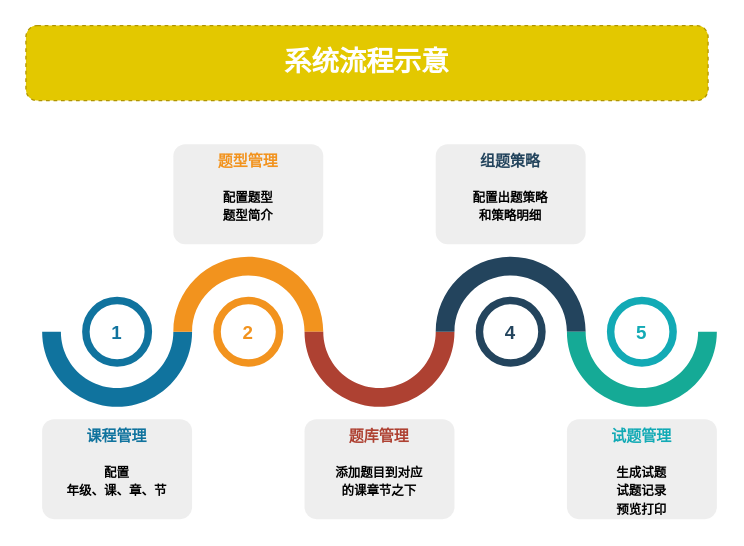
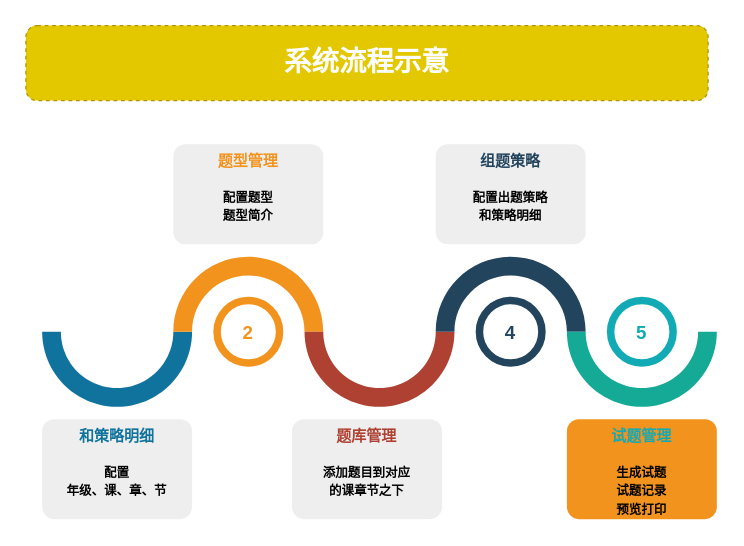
node "1": removed
node "课程管理 配置 年级、课、章、节": label "课程管理 配置 年级、课、章、节" -> "和策略明细 配置 年级、课、章、节"
node "题库管理 添加题目到对应 的课章节之下": moved (379, 469) -> (367, 469)
node "试题管理 生成试题 试题记录 预览打印": fillcolor #eeeeee -> #f2931e
